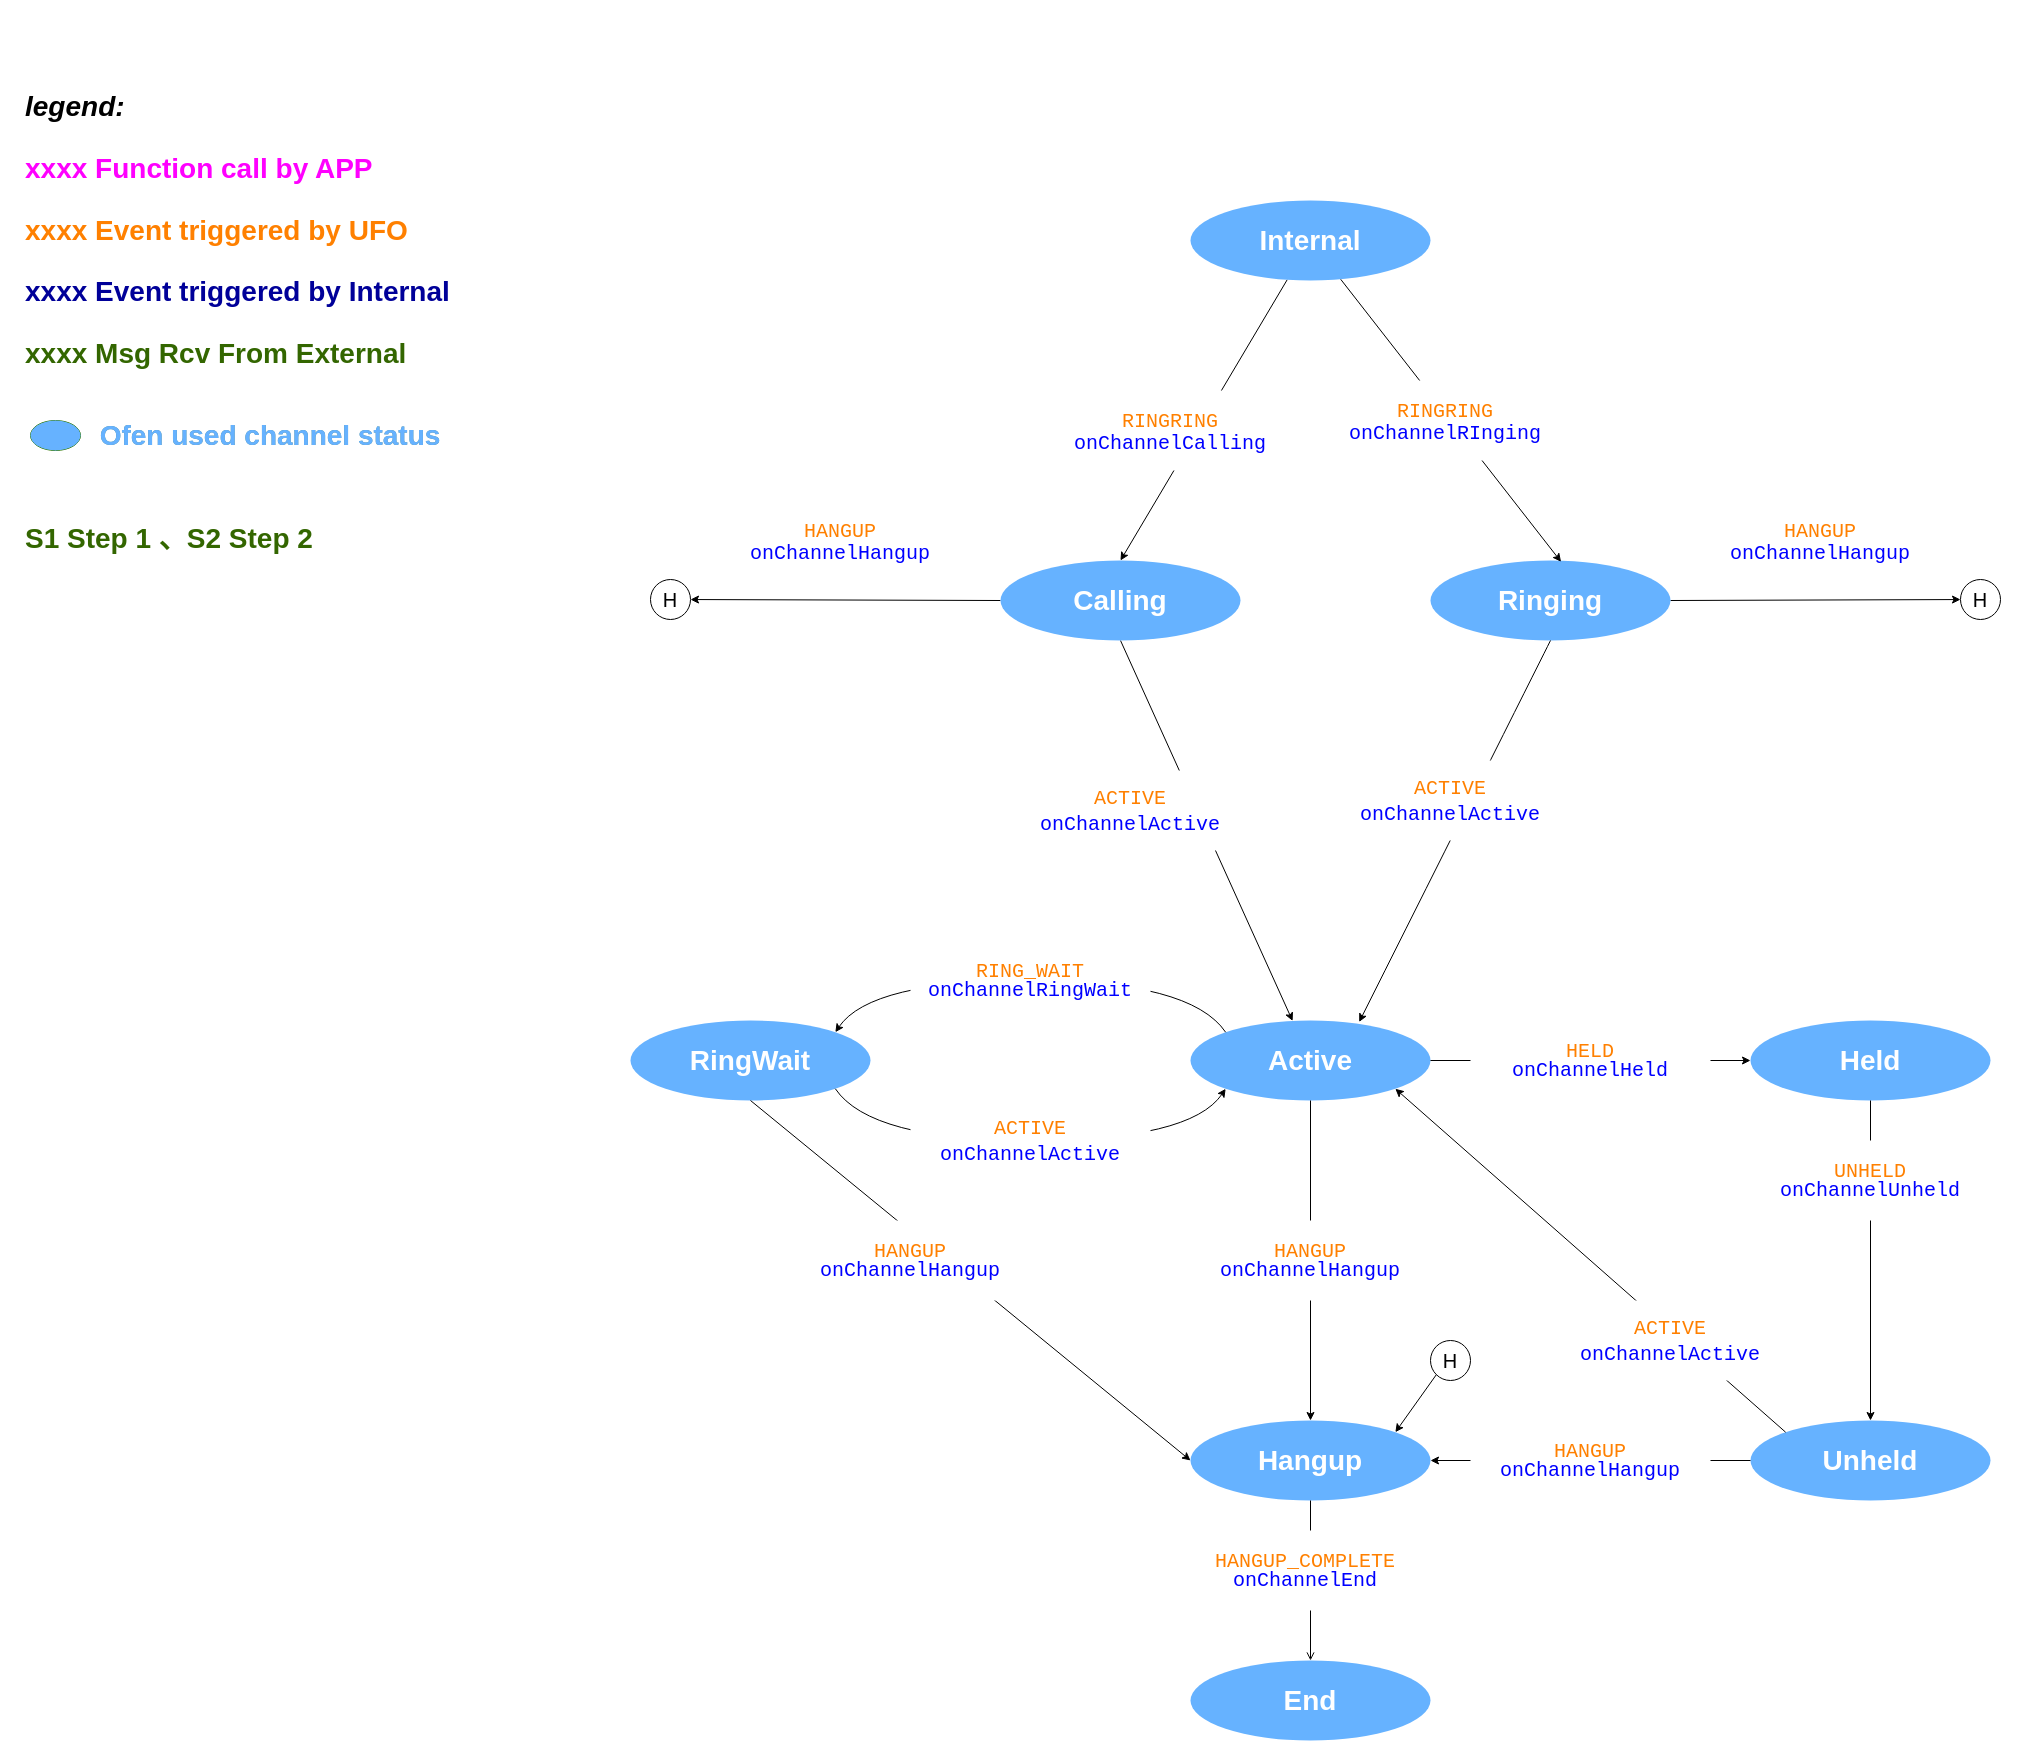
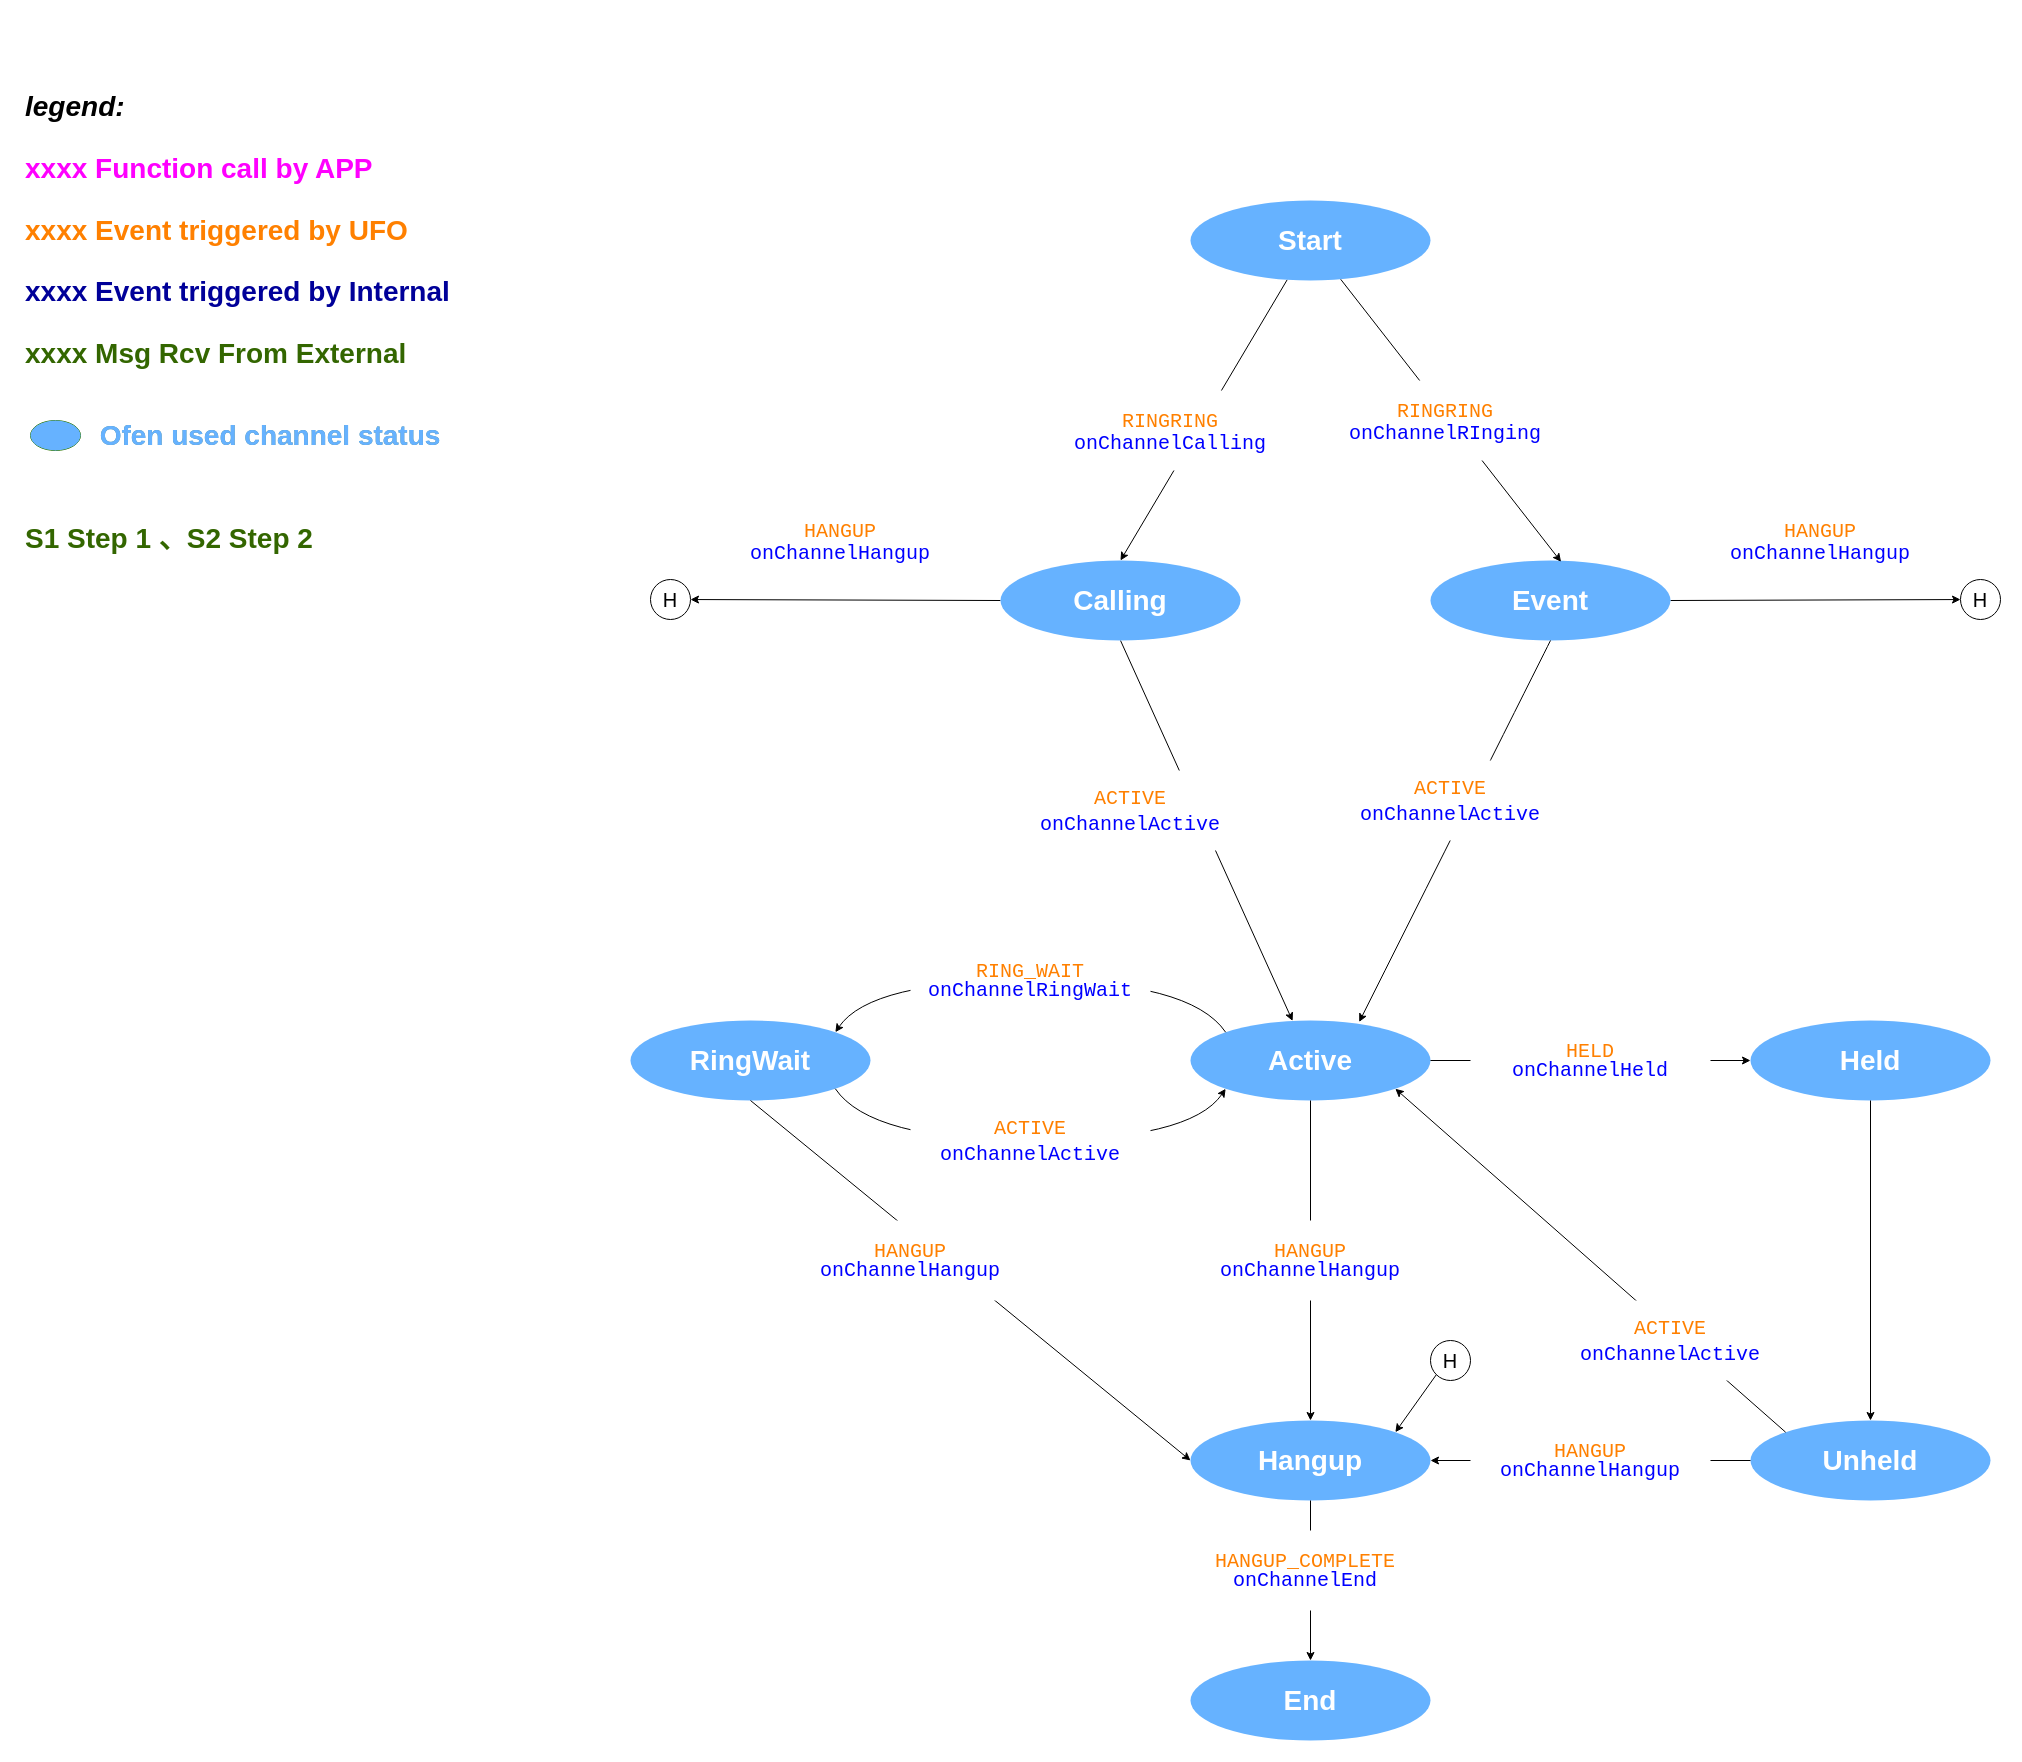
node "Internal": label "Internal" -> "Start"
node "Ringing": label "Ringing" -> "Event"
node "UNHELD onChannelUnheld": removed
edge "Hangup" -> "End": arrowhead open -> classic
